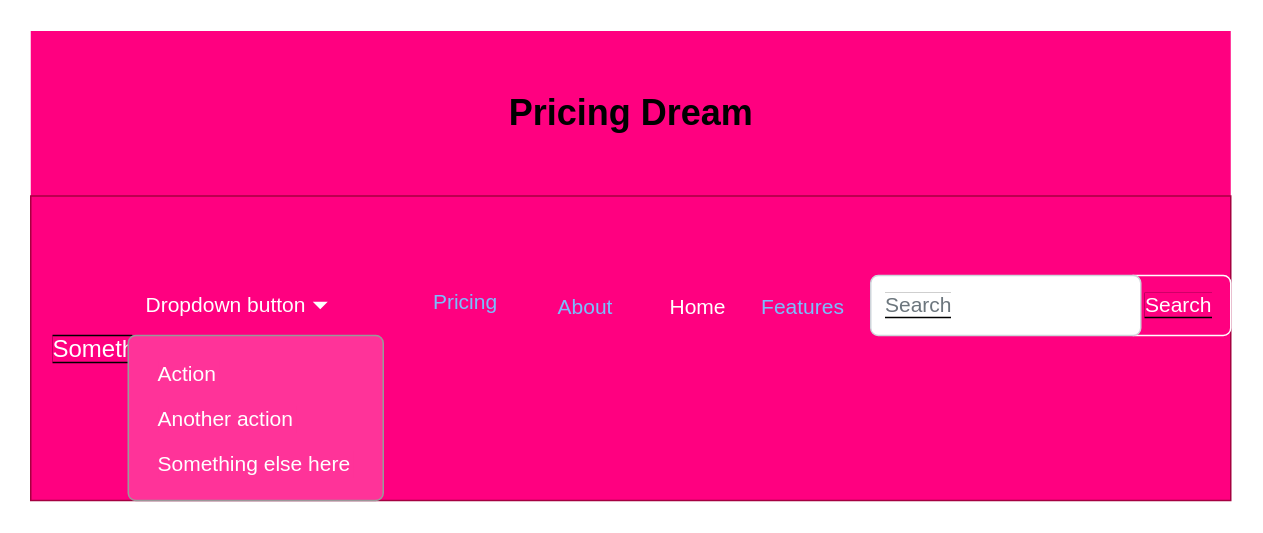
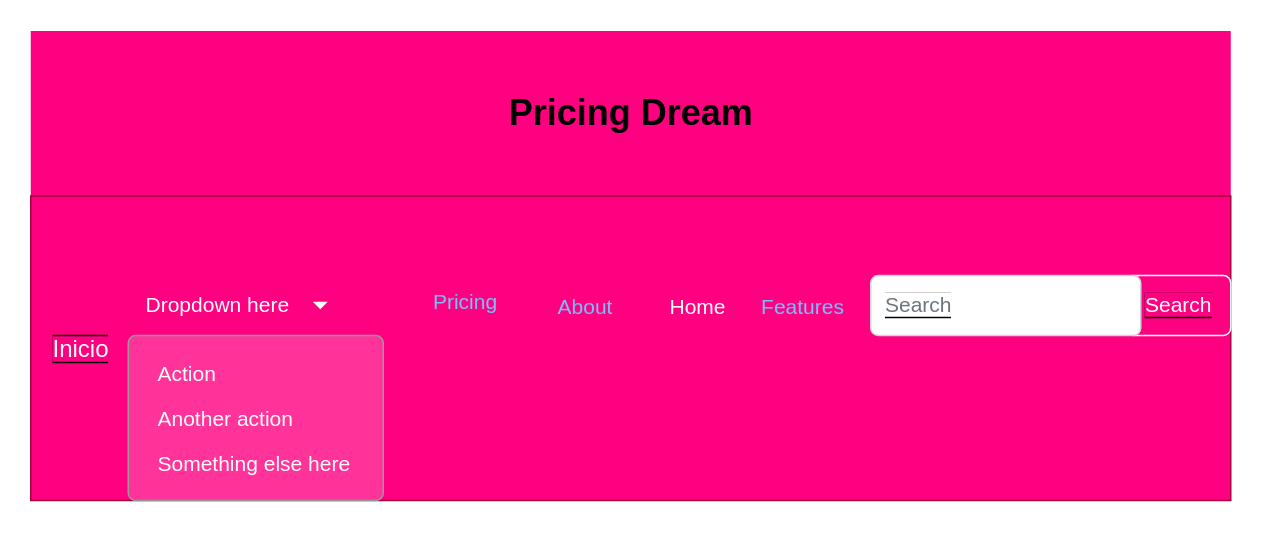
node "Dropdown button": label "Dropdown button" -> "Dropdown here"
node "Something": label "Something" -> "Inicio"
